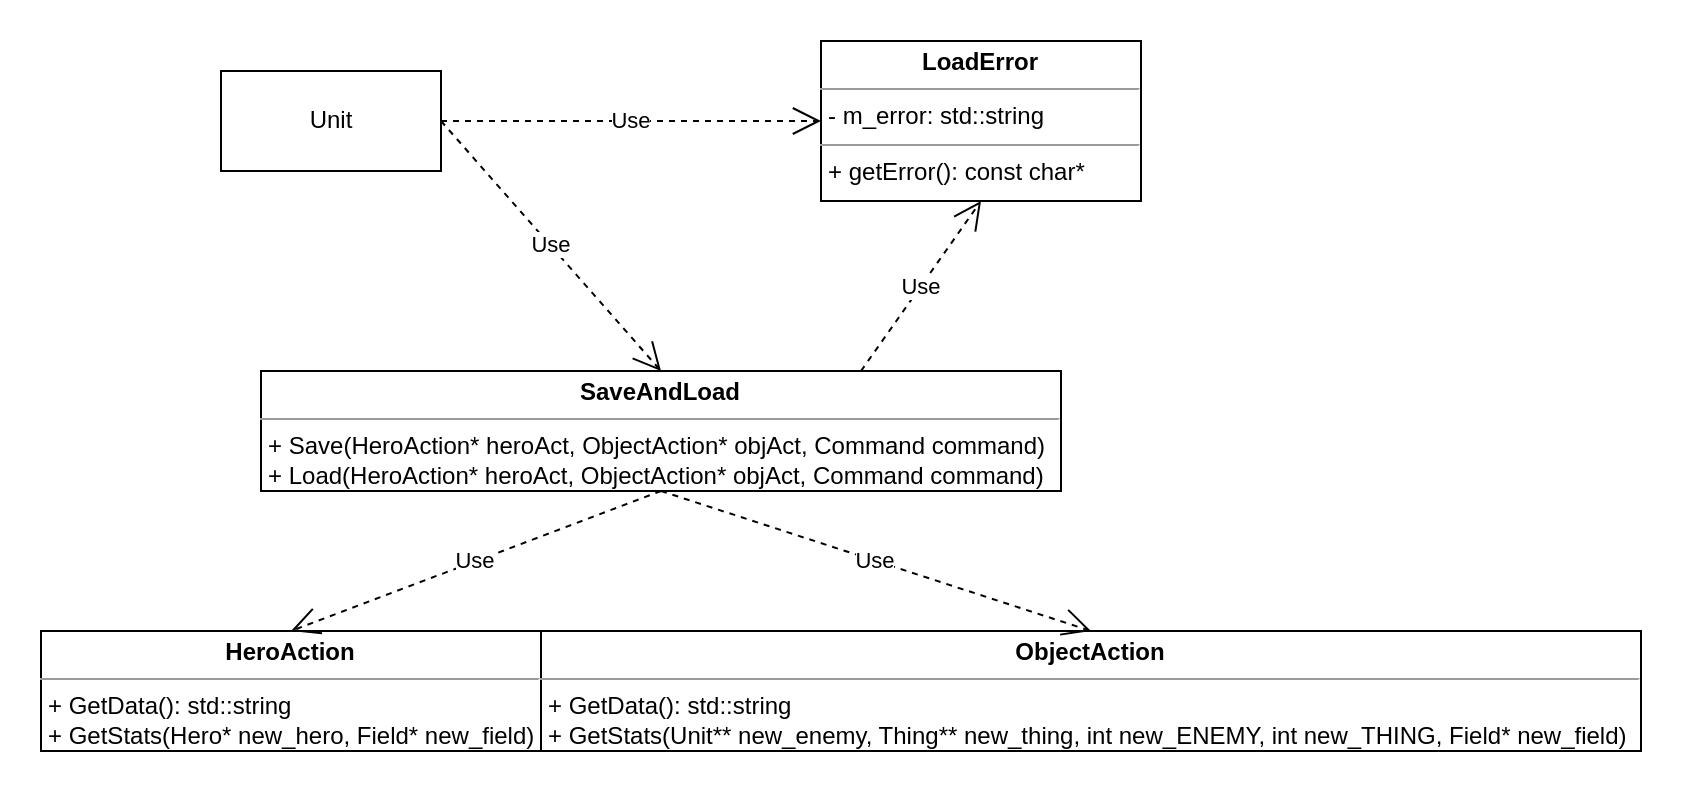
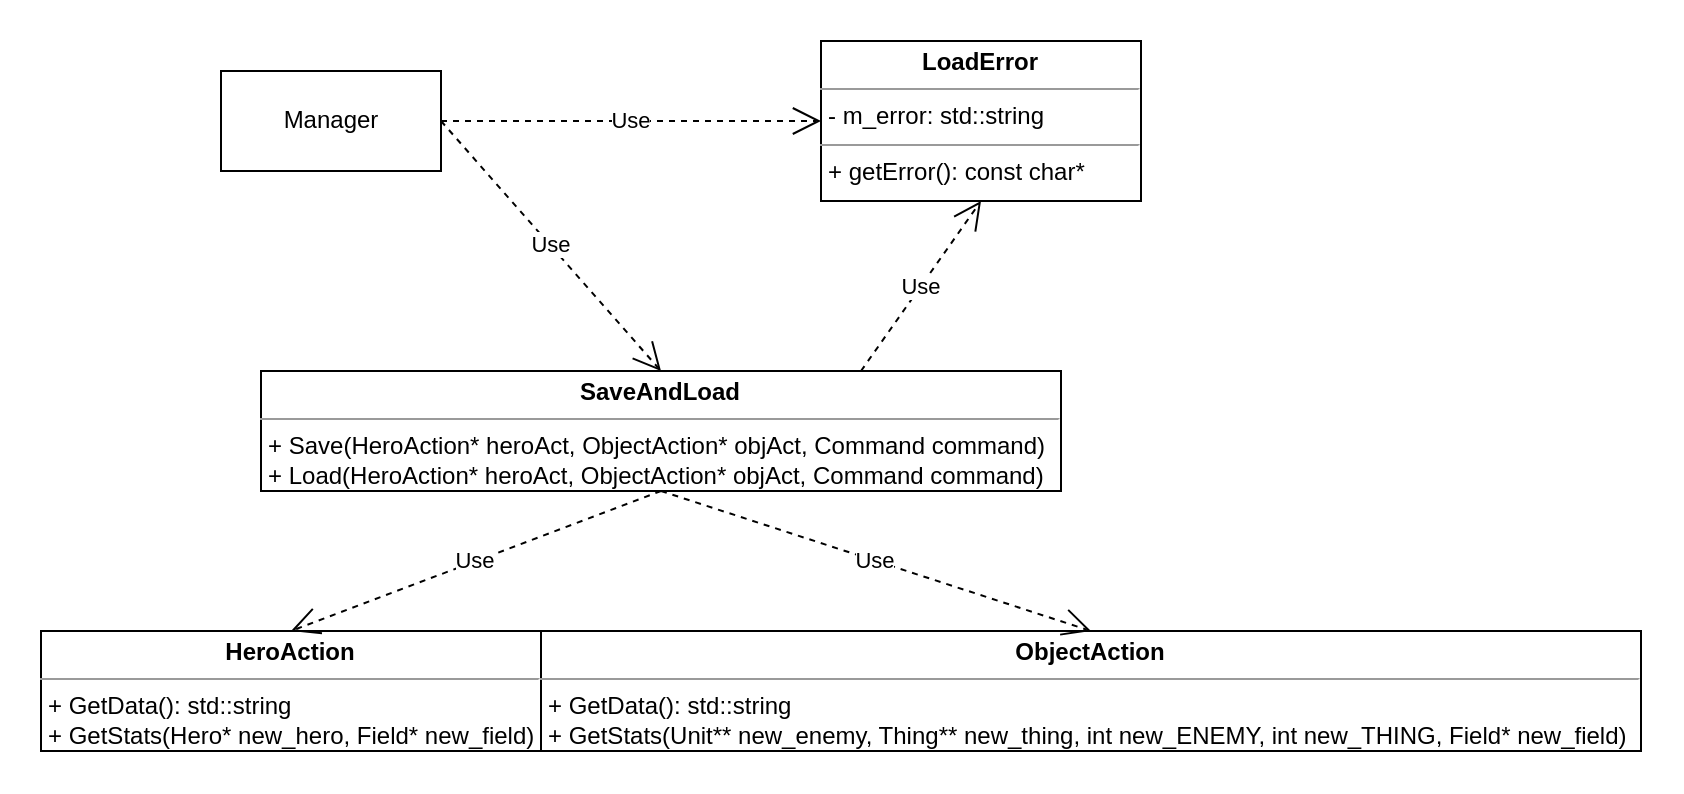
node "Unit": label "Unit" -> "Manager"
